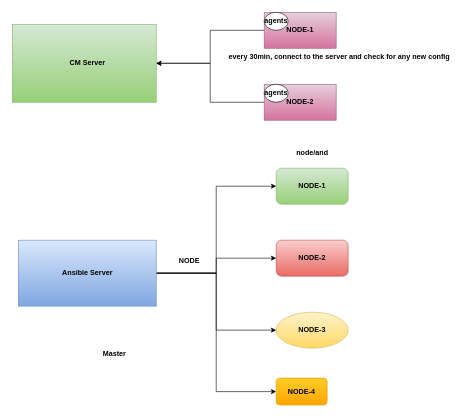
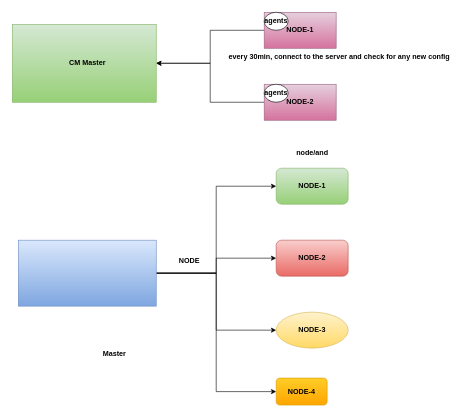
node "CM Server": label "CM Server" -> "CM Master"
node "Ansible Server": removed
